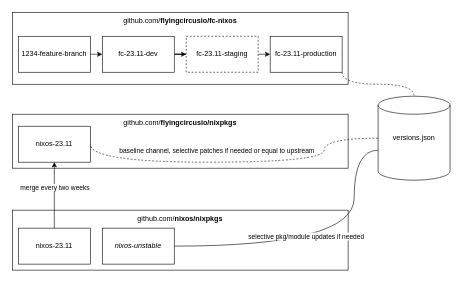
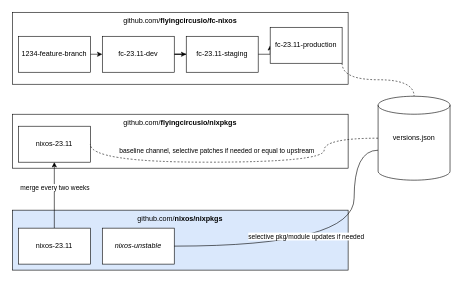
node "fc-23.11-staging": style dashed -> solid
node "fc-23.11-production": moved (306, 54) -> (306, 45)
node "github.com/nixos/nixpkgs": fillcolor #ffffff -> #dae8fc
